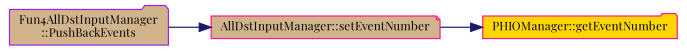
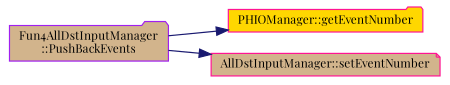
edge "AllDstInputManager::setEventNumber" -> "PHIOManager::getEventNumber": now "Fun4AllDstInputManager ::PushBackEvents" -> "PHIOManager::getEventNumber"
